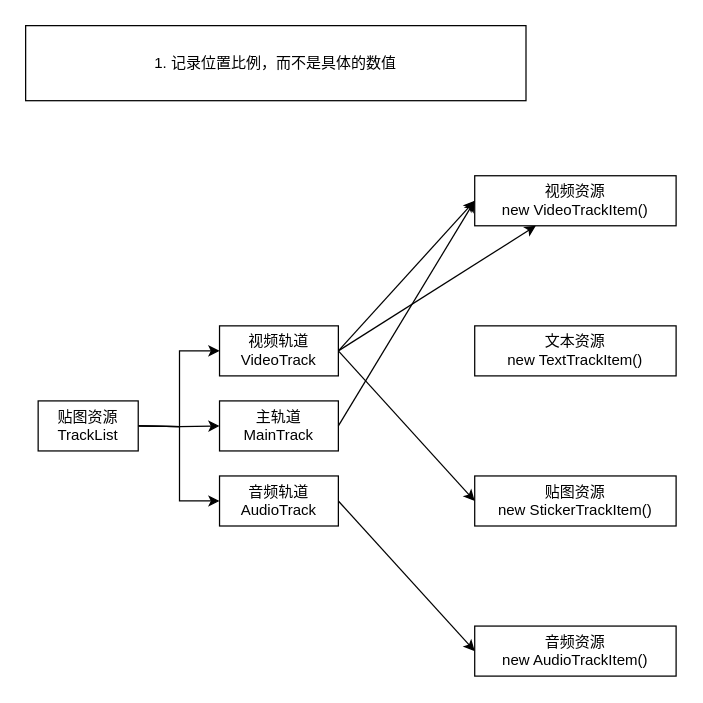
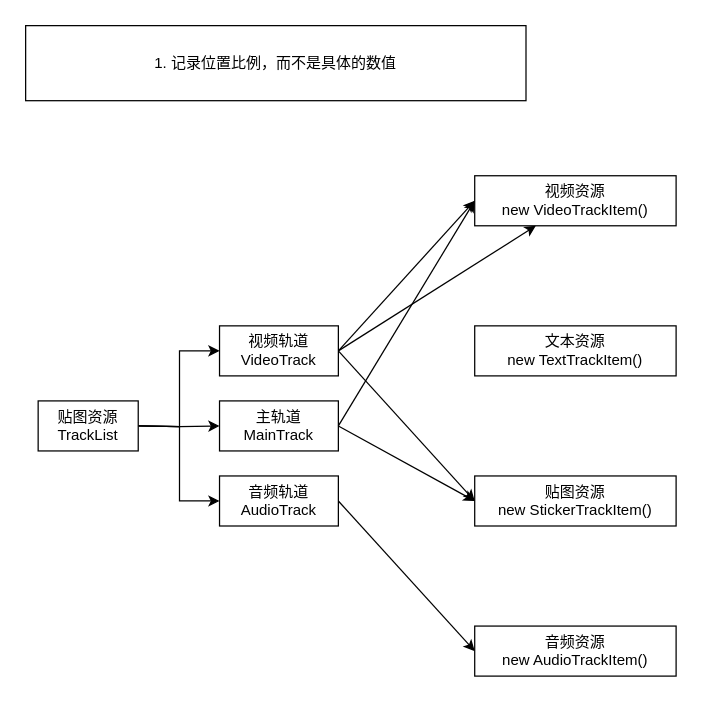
edge "主轨道 MainTrack" -> "贴图资源 new StickerTrackItem()": added
